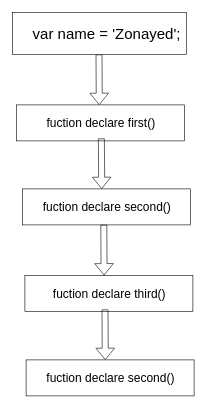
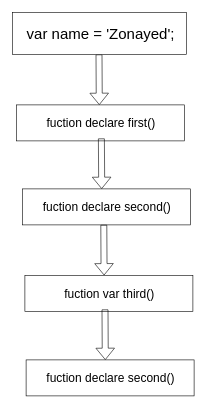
node "var name = 'Zonayed';": moved (107, 33) -> (101, 33)
node "fuction declare third()": label "fuction declare third()" -> "fuction var third()"
